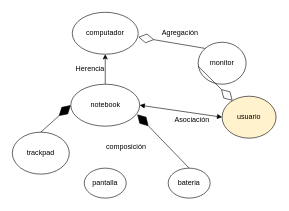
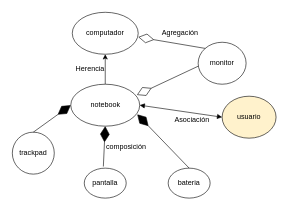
edge "monitor" -> "usuario": now "monitor" -> "notebook"
node "trackpad": size 57x42 -> 42x42
edge "pantalla" -> "notebook": added
